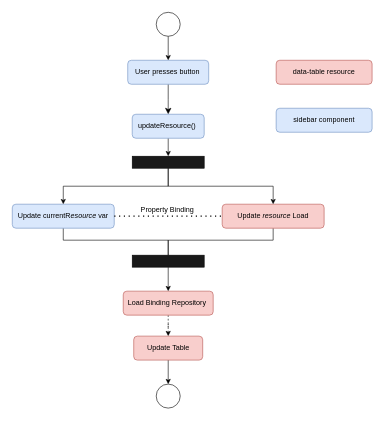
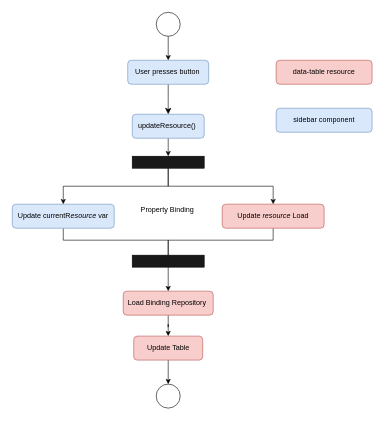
edge "Update currentResource var" -- "Update resource Load": removed
edge "Load Binding Repository" -> "Update Table": style dashed -> solid
